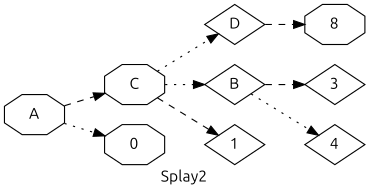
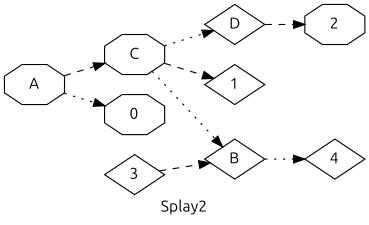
node "8": label "8" -> "2"
edge "B" -> "3": reversed
